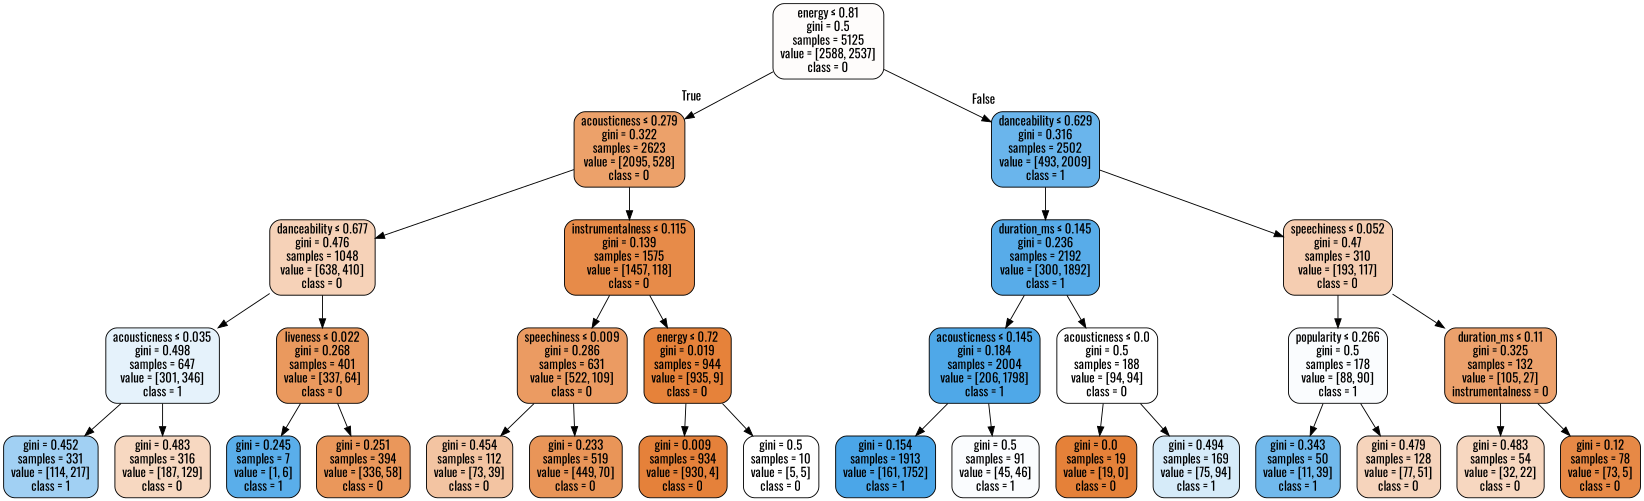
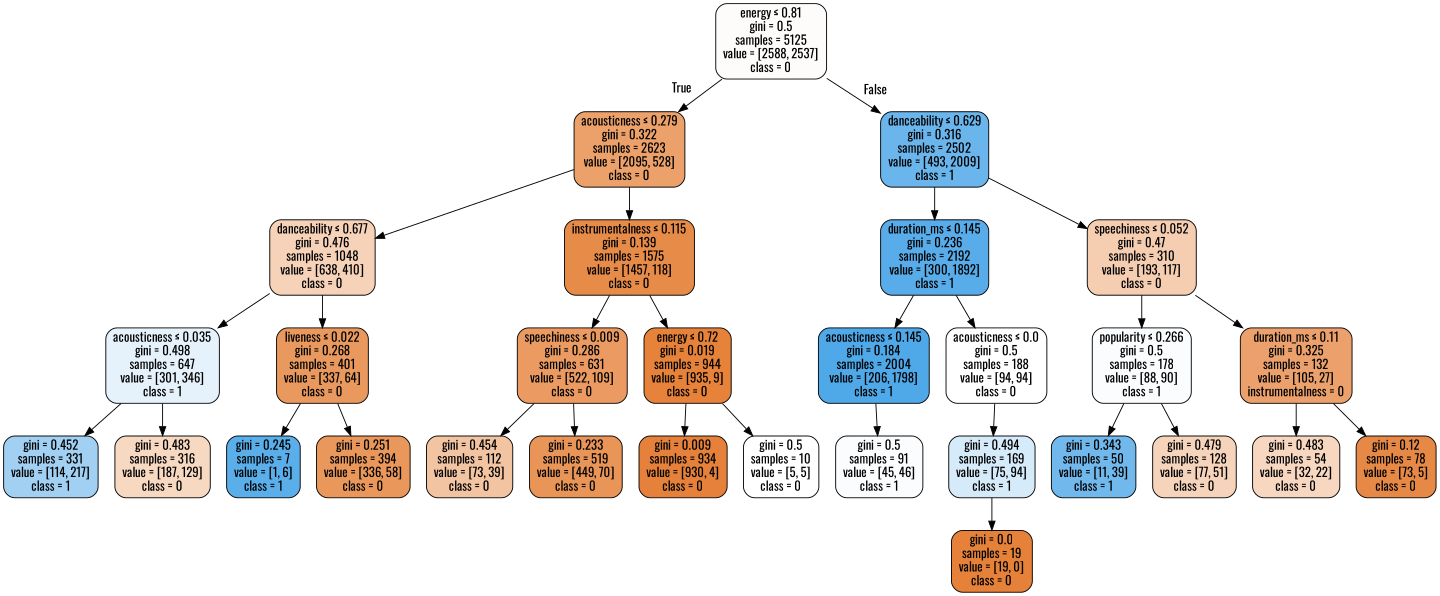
edge "acousticness ≤ 0.0" -> "gini = 0.0": now "gini = 0.494" -> "gini = 0.0"
node "gini = 0.154": removed
